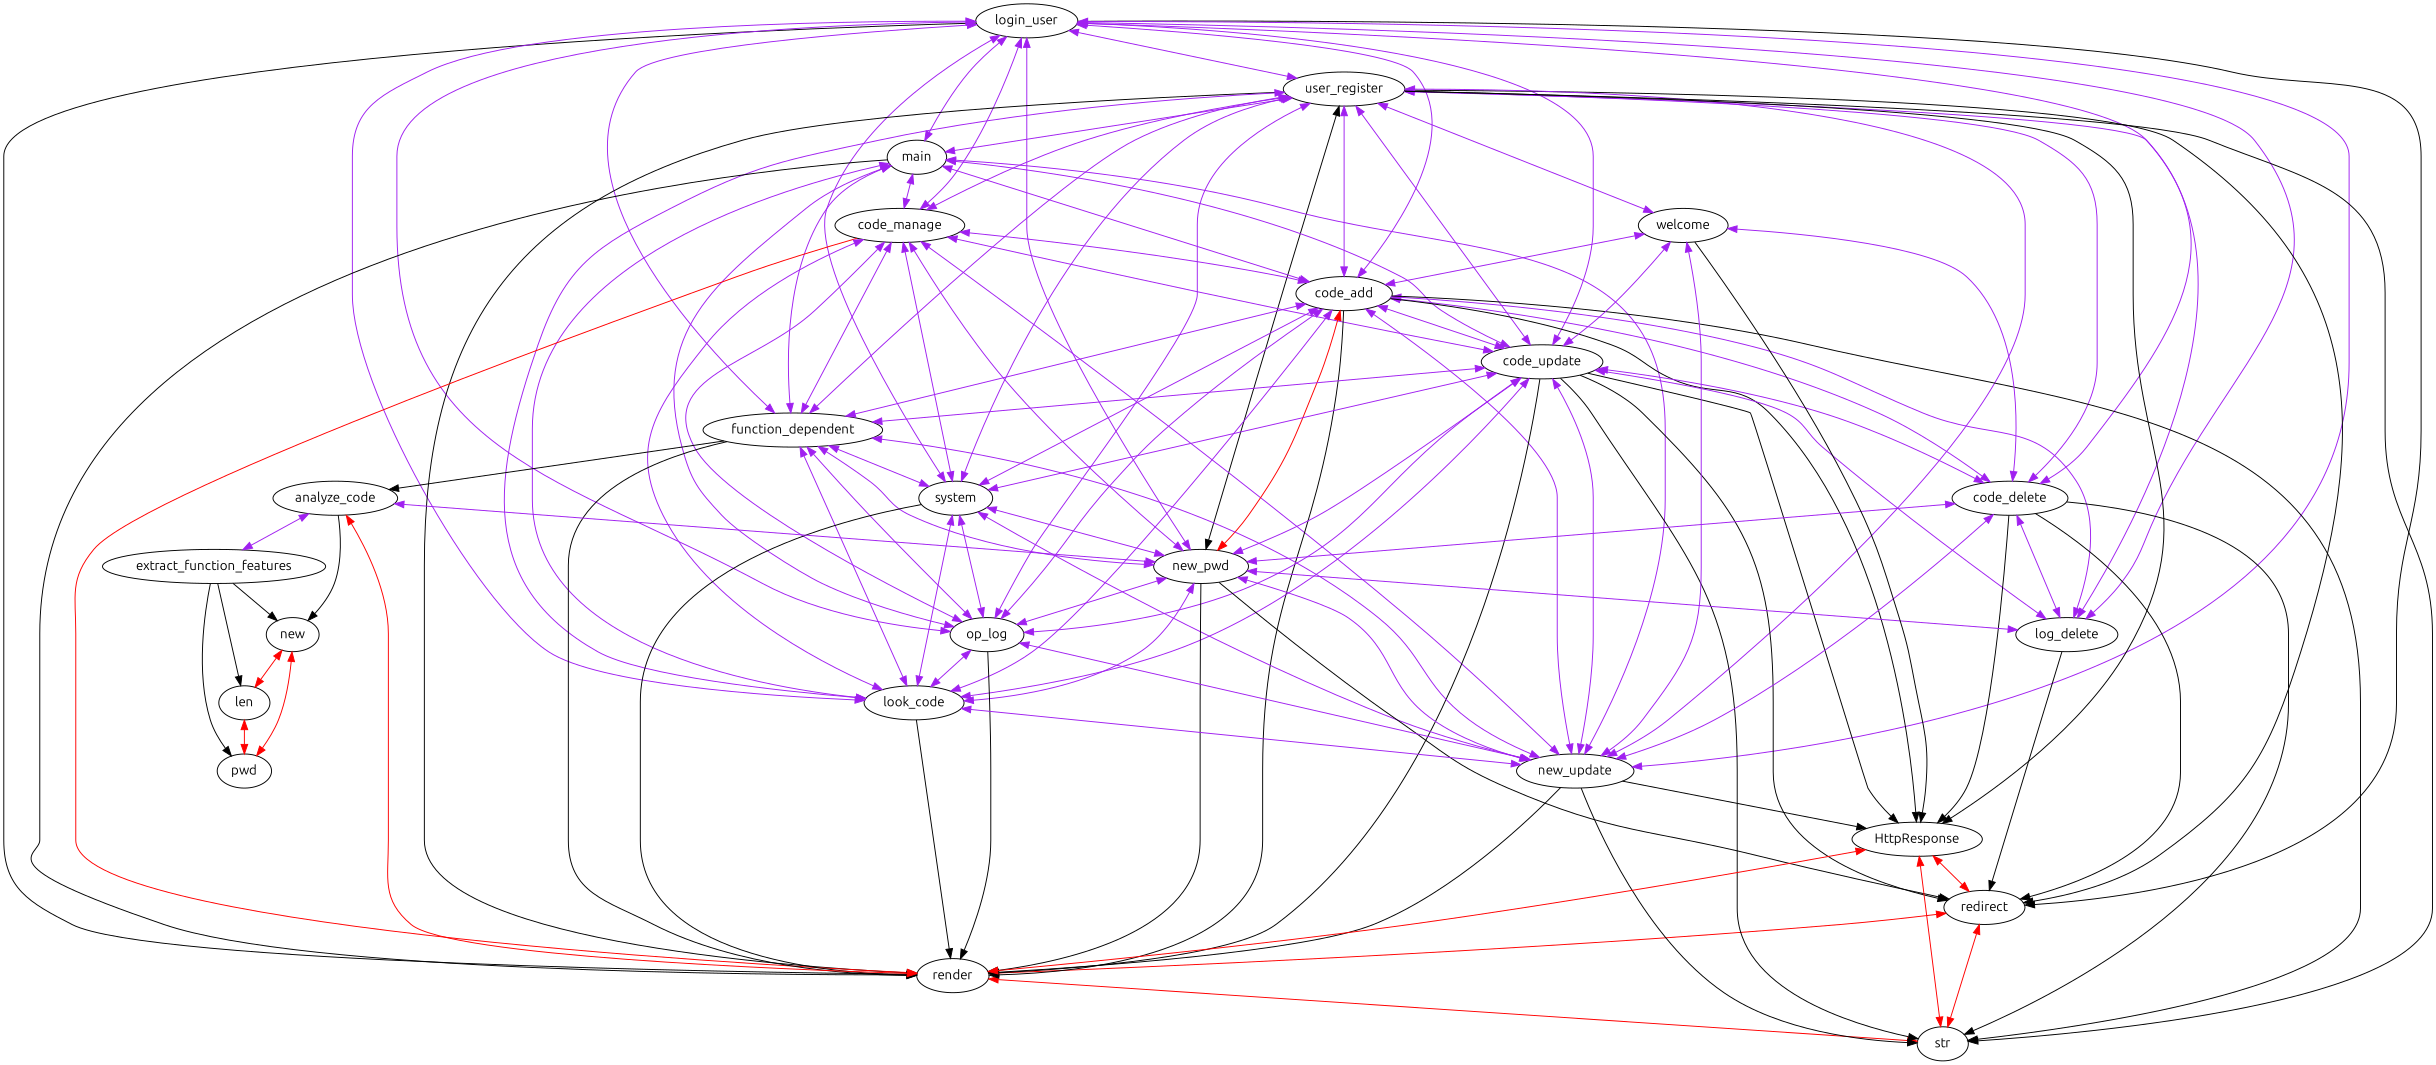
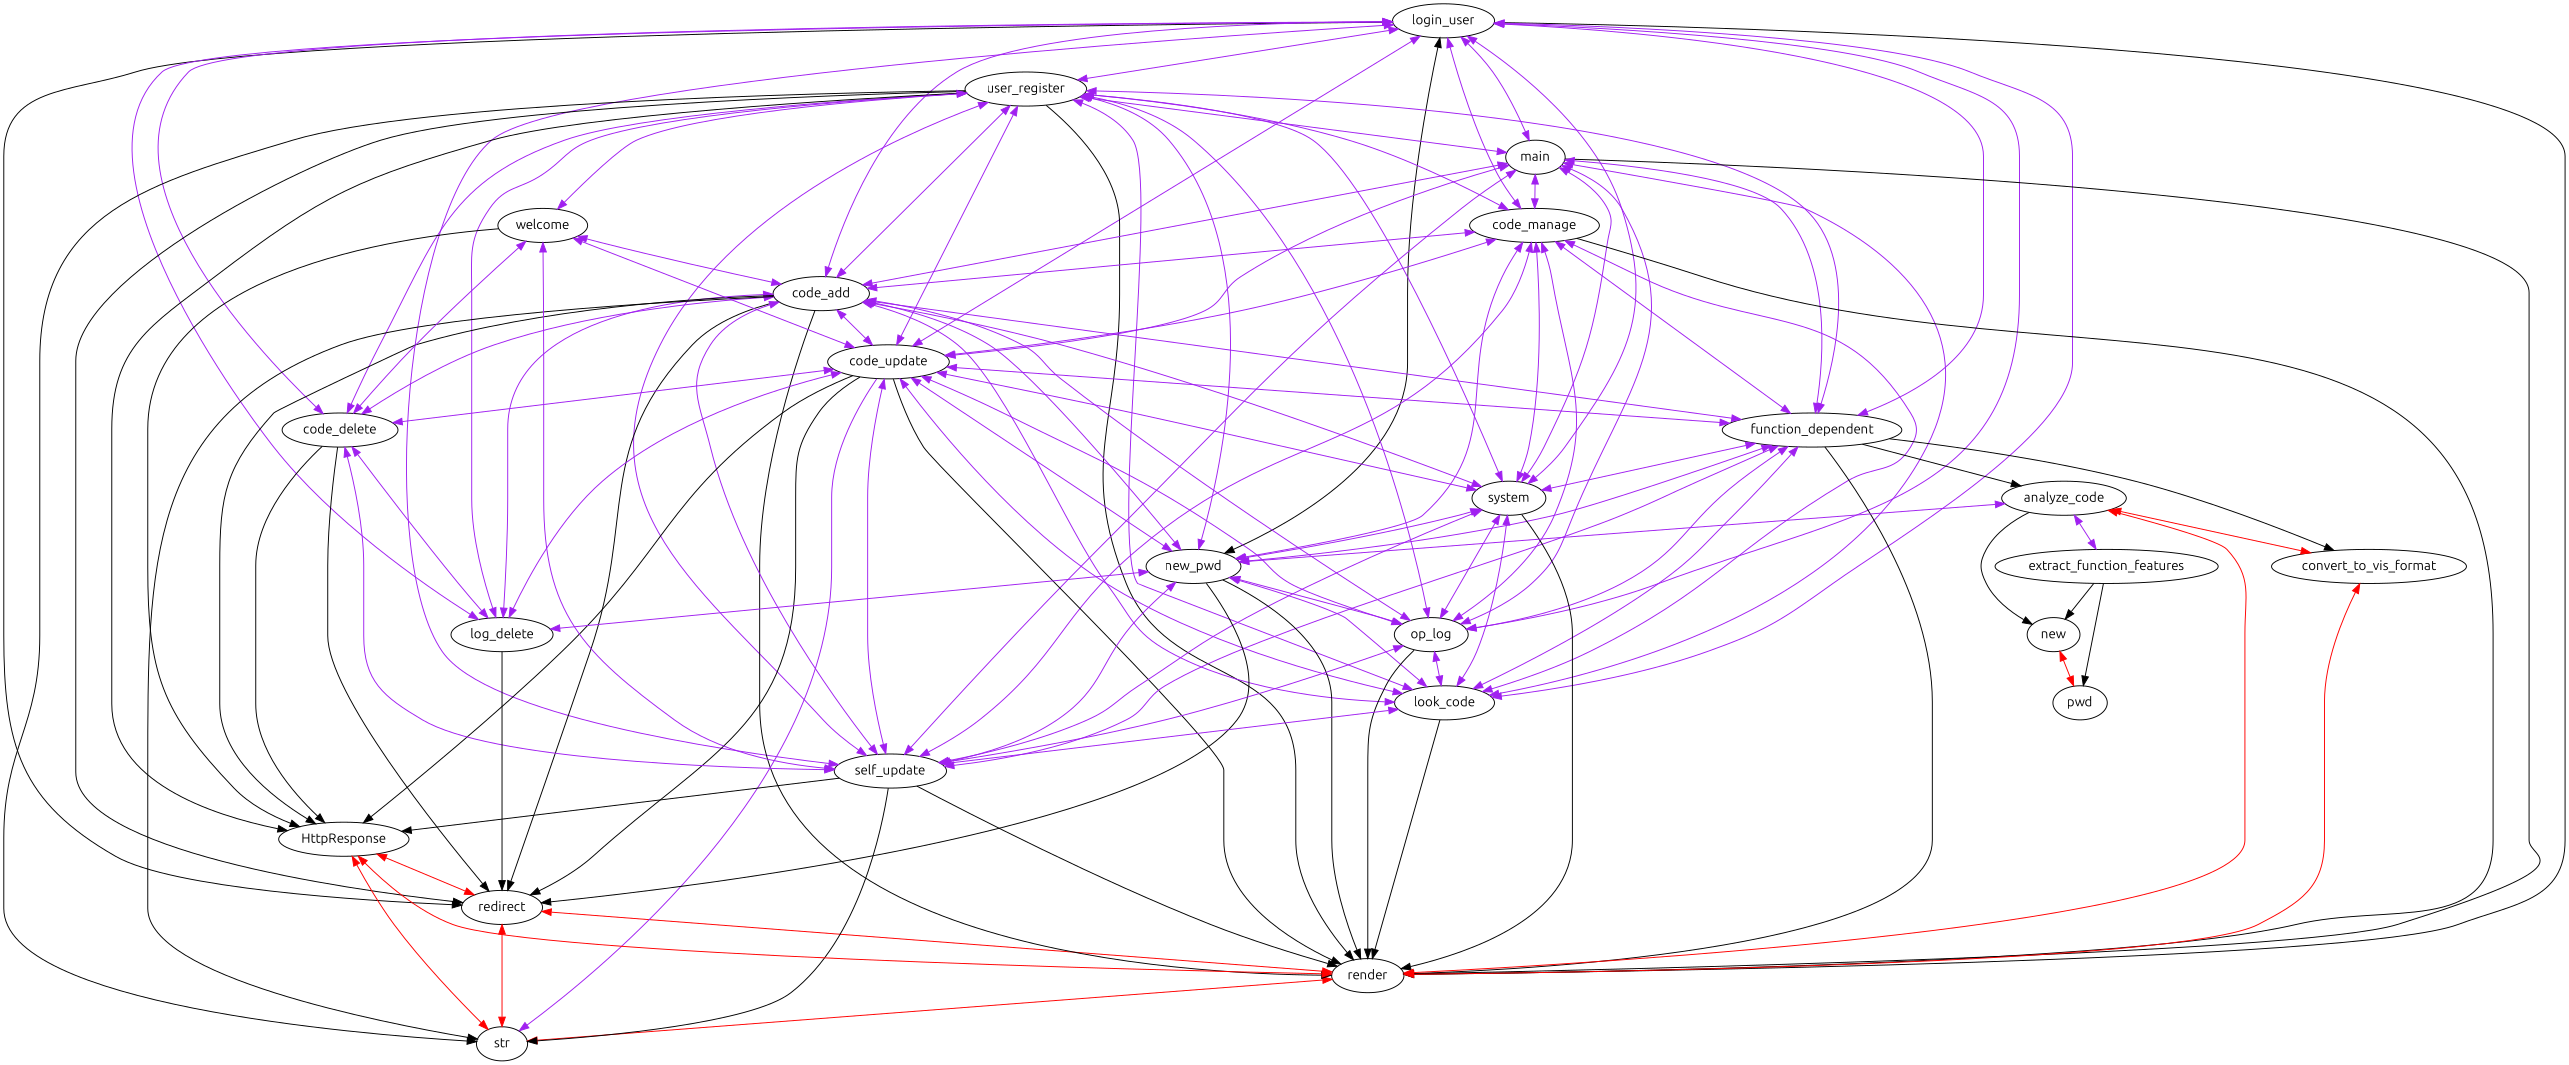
edge "user_register" -- "new_pwd": color black -> purple
edge "login_user" -- "new_pwd": color purple -> black
edge "main" -- "system": added
edge "code_add" -- "new_pwd": color red -> purple
edge "code_delete" -- "new_pwd": removed
edge "code_add" -> "redirect": added
node "convert_to_vis_format": added
node "len": removed
edge "code_manage" -> "render": color red -> black
edge "code_update" -> "str": color black -> purple
edge "code_delete" -> "str": removed
node "new_update": label "new_update" -> "self_update"
